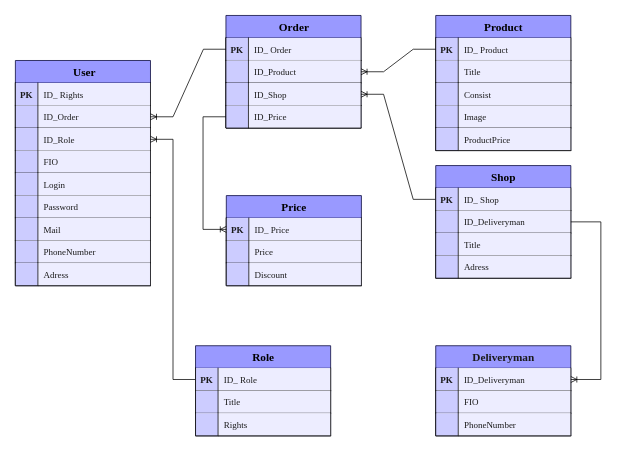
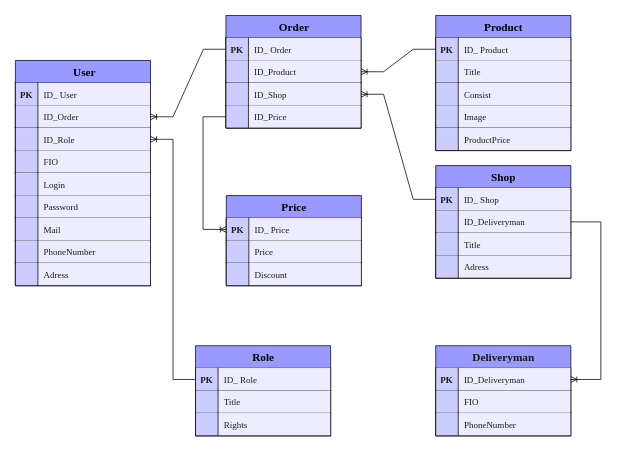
node "ID_ Rights": label "ID_ Rights" -> "ID_ User"
